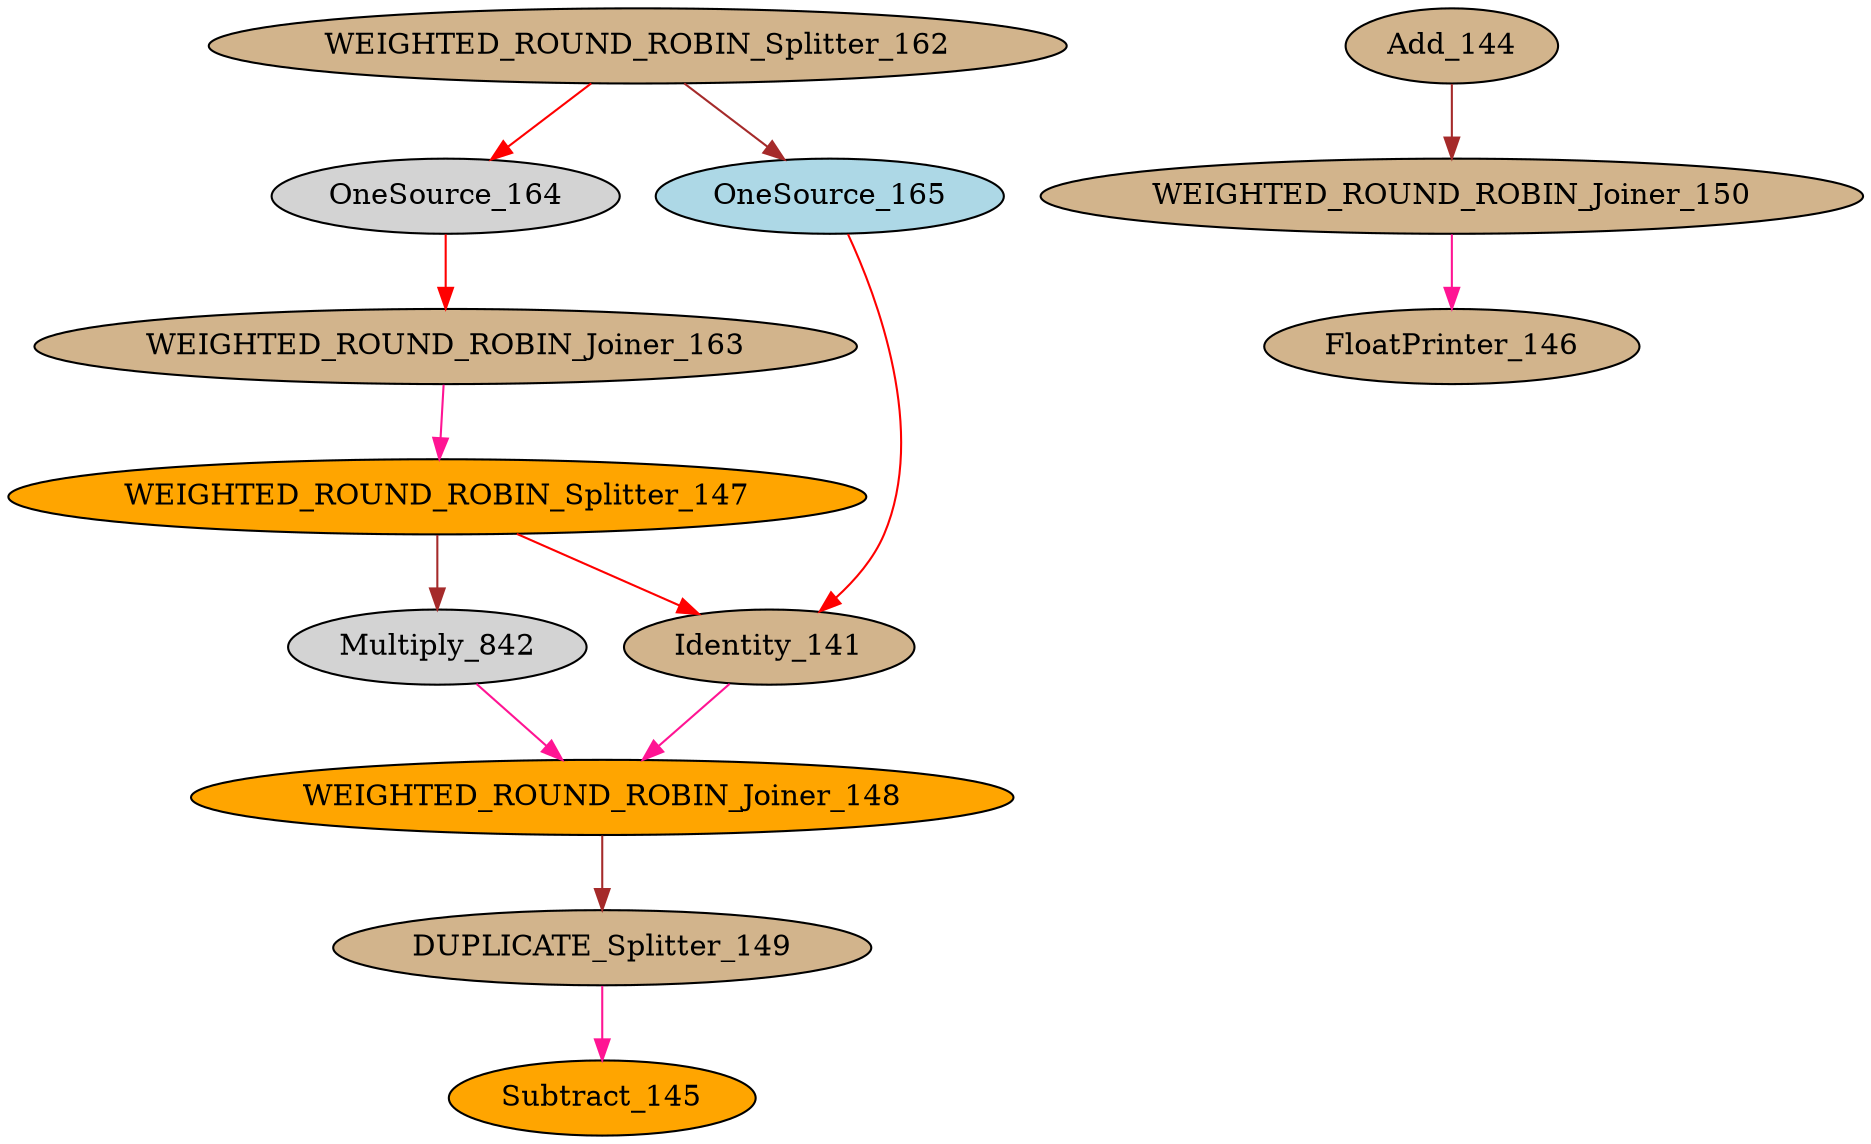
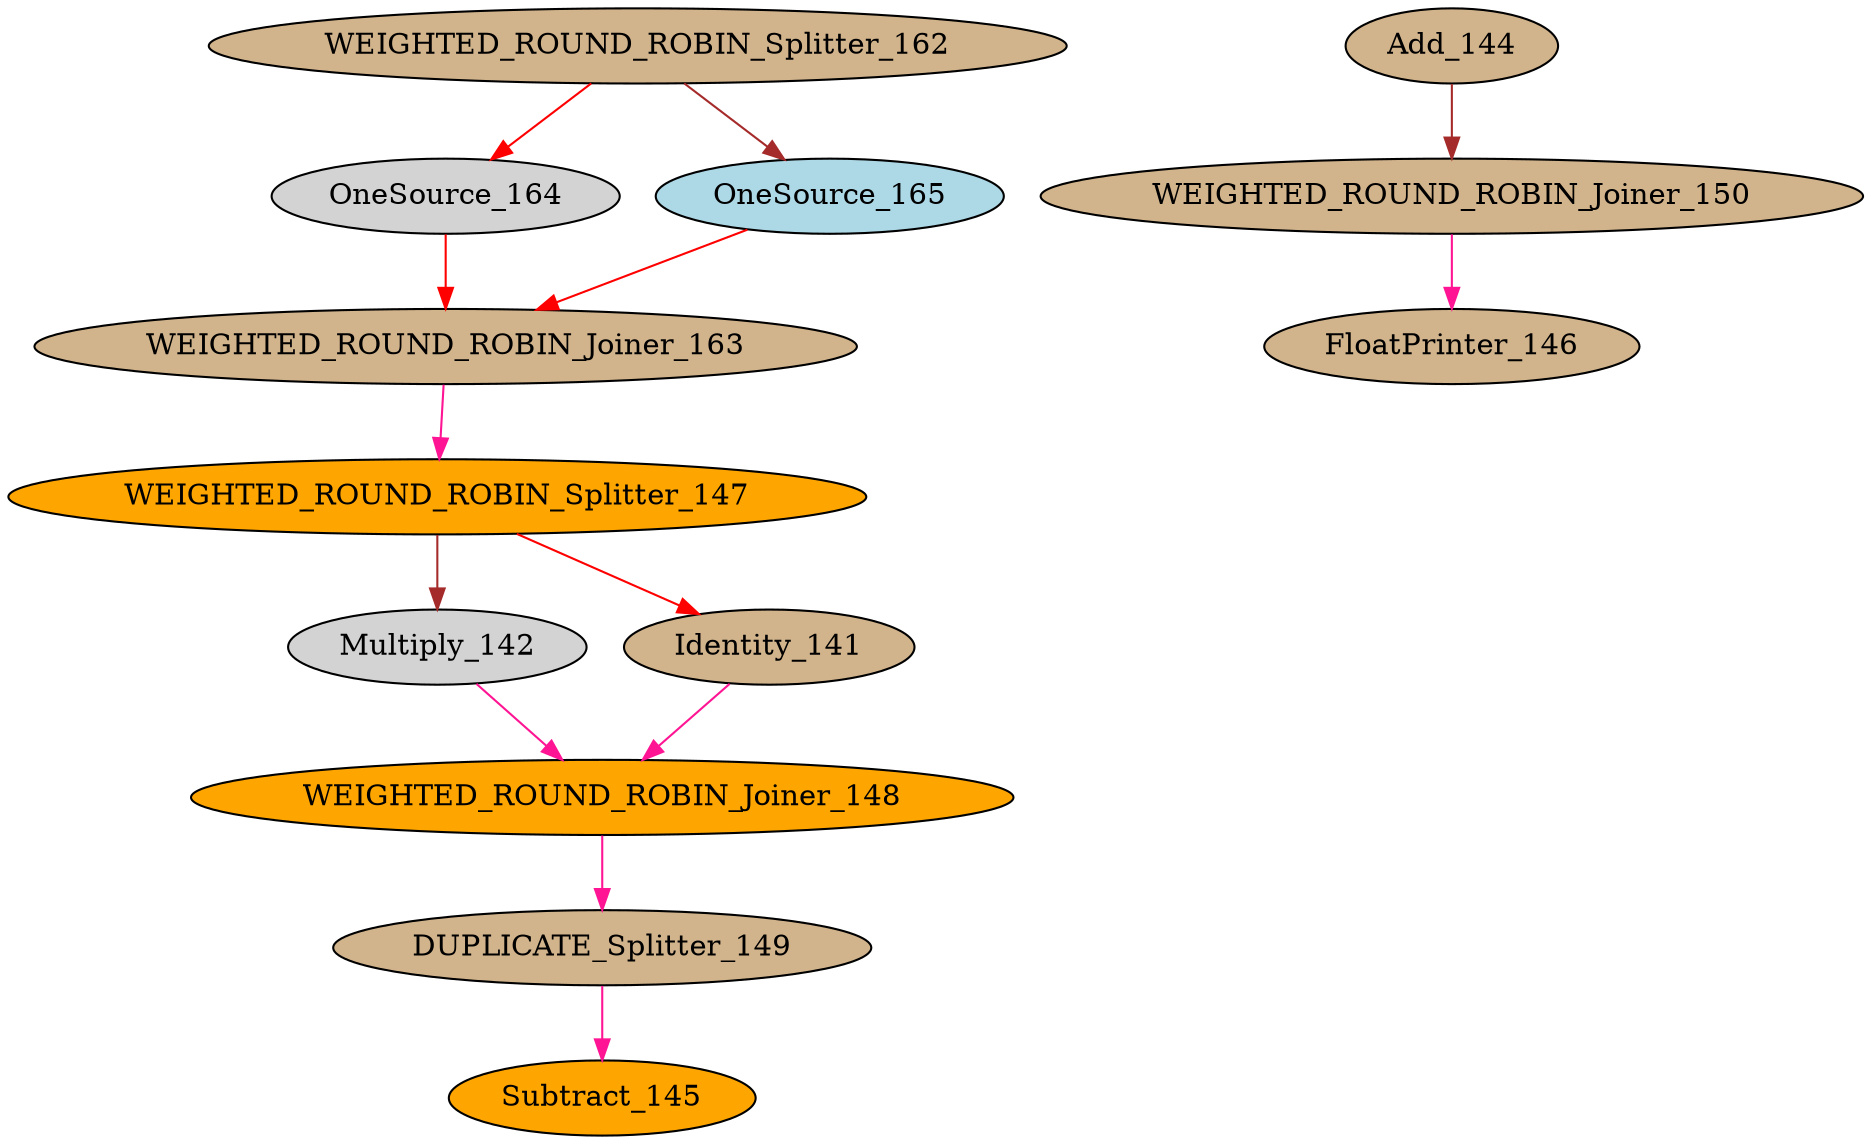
edge "OneSource_165" -> "Identity_141": now "OneSource_165" -> "WEIGHTED_ROUND_ROBIN_Joiner_163"
node "Multiply_842": label "Multiply_842" -> "Multiply_142"
edge "WEIGHTED_ROUND_ROBIN_Joiner_148" -> "DUPLICATE_Splitter_149": color brown -> deeppink
